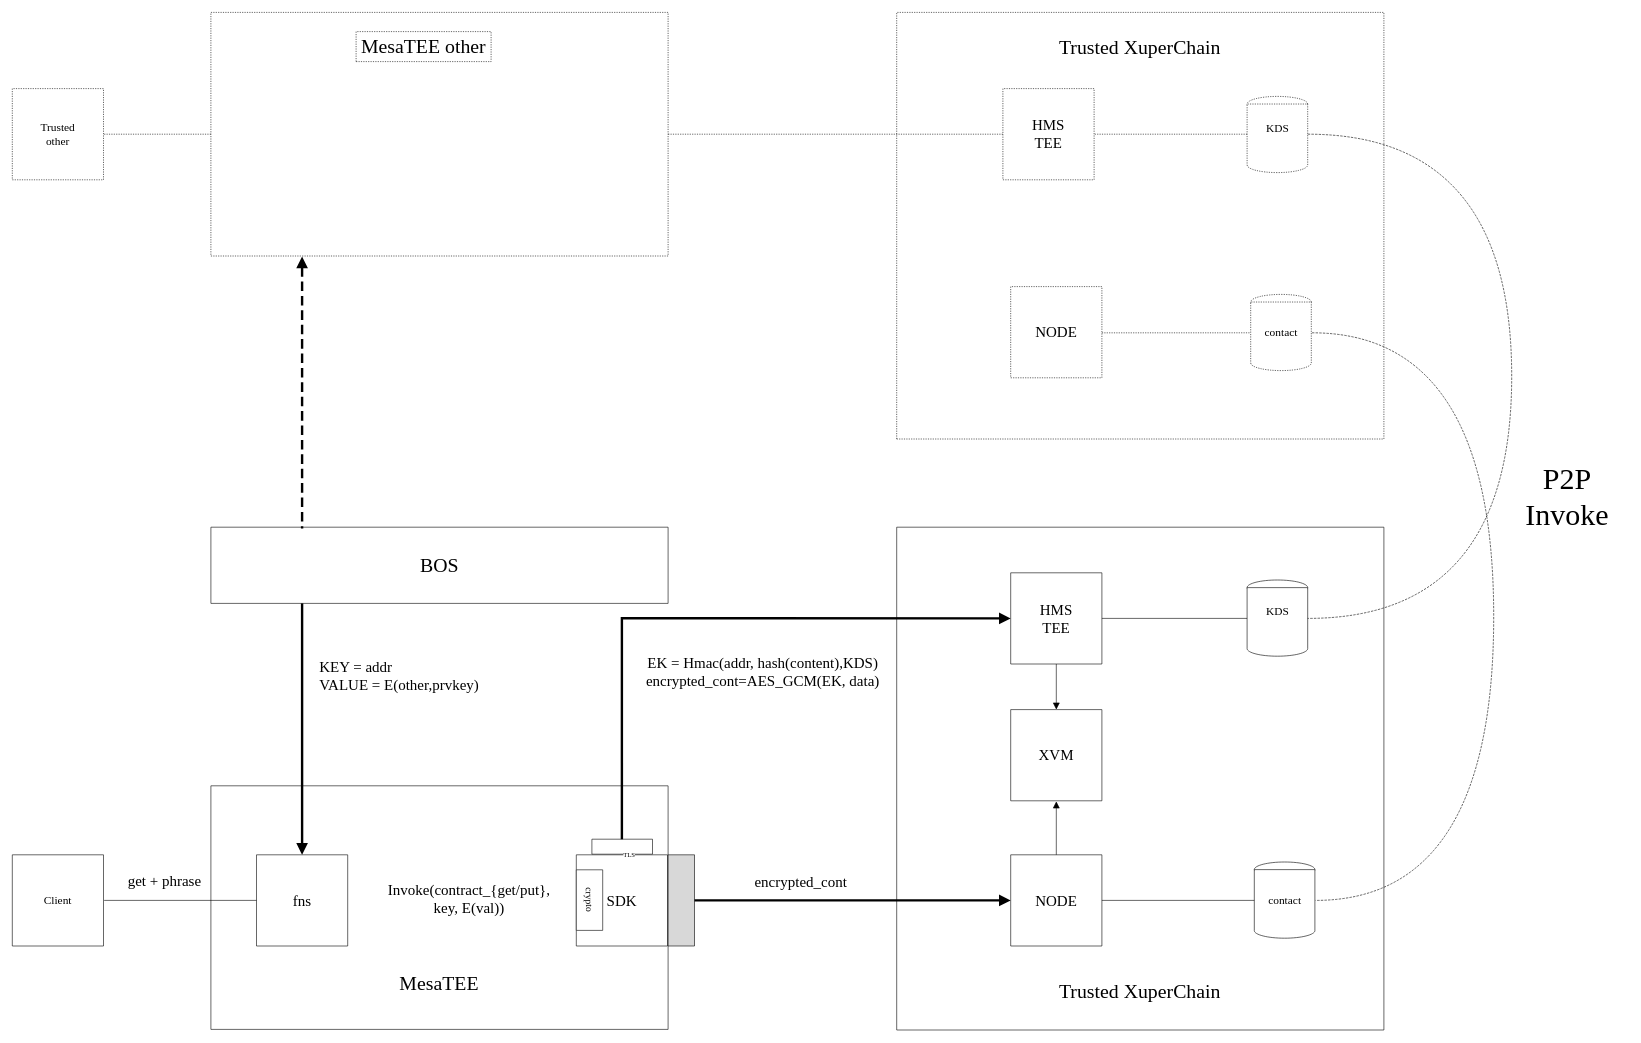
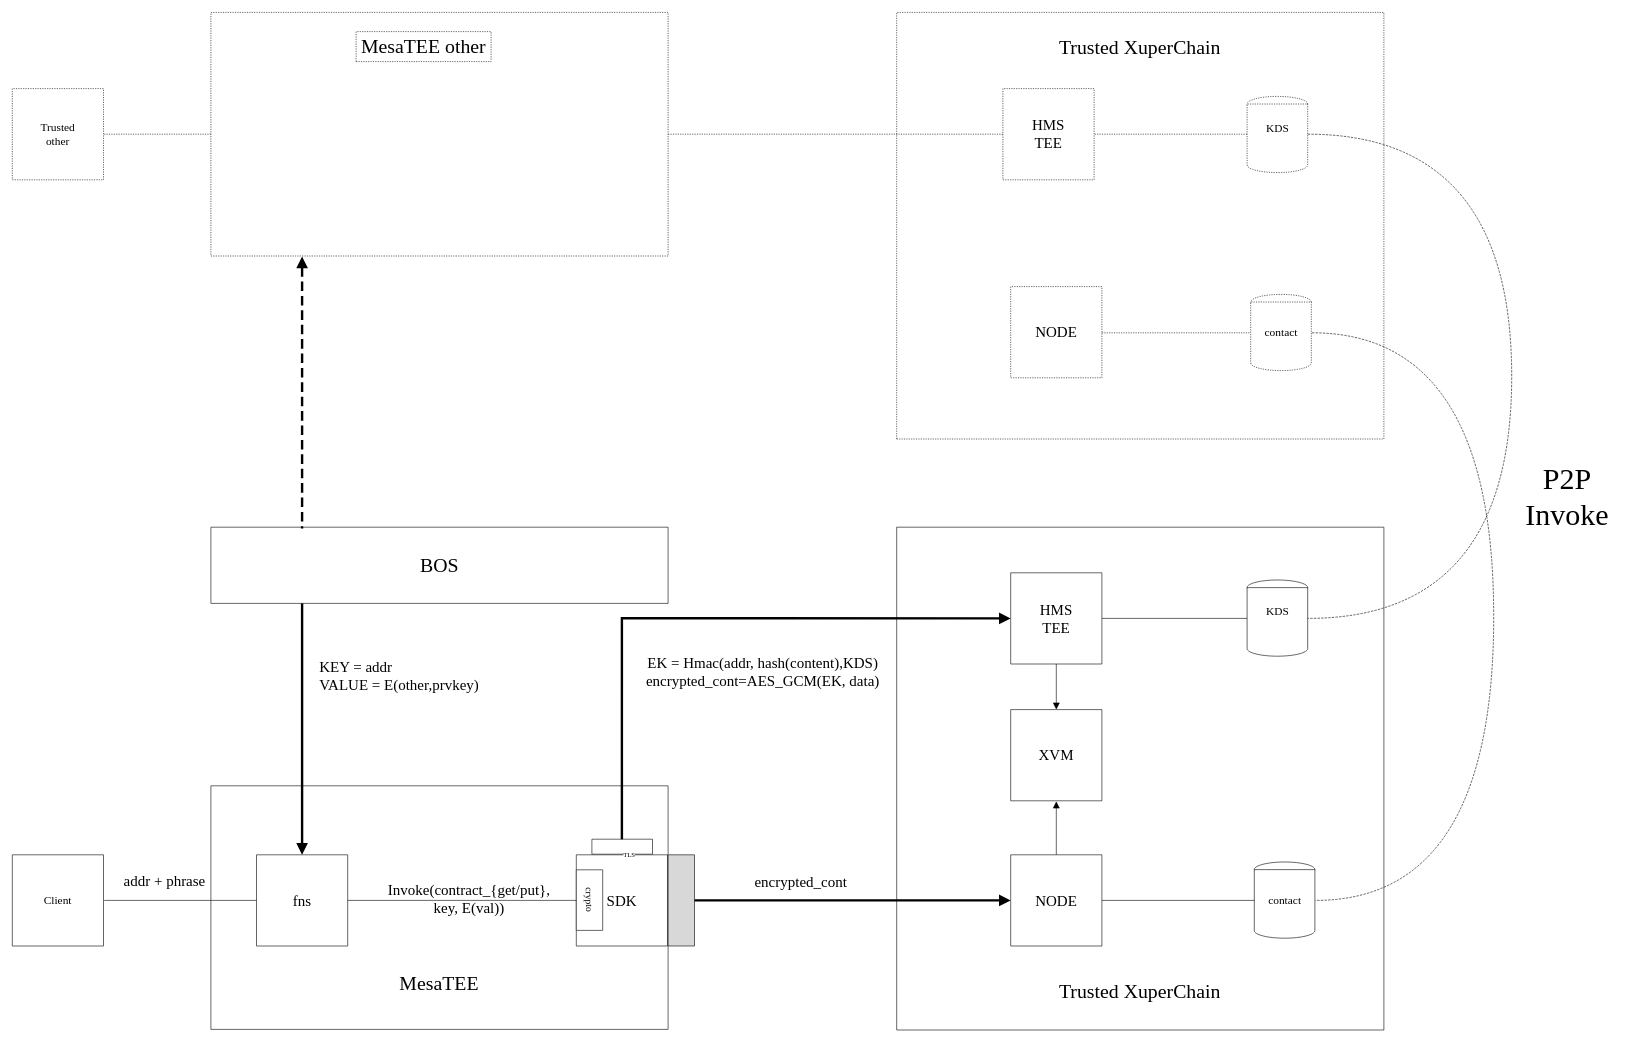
node "get + phrase": label "get + phrase" -> "addr + phrase"
edge "fns" -- "SDK": added
